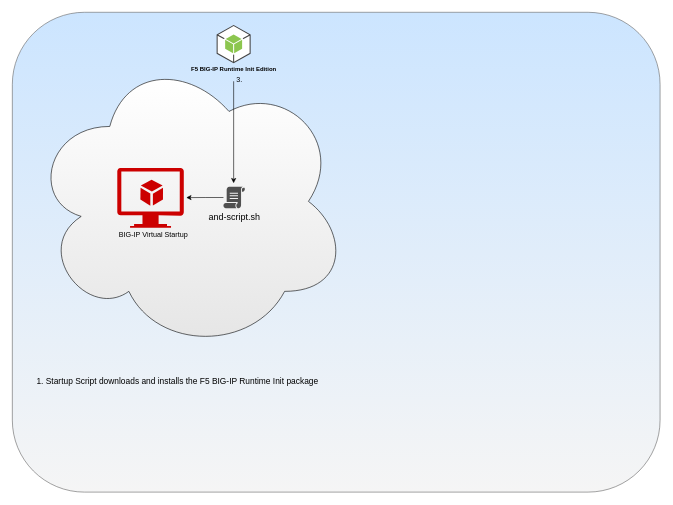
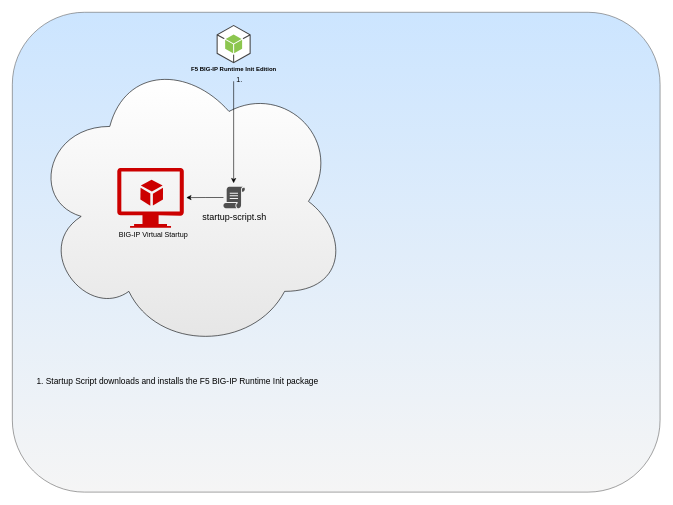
node "3.": label "3." -> "1."
node "and-script.sh": label "and-script.sh" -> "startup-script.sh"
